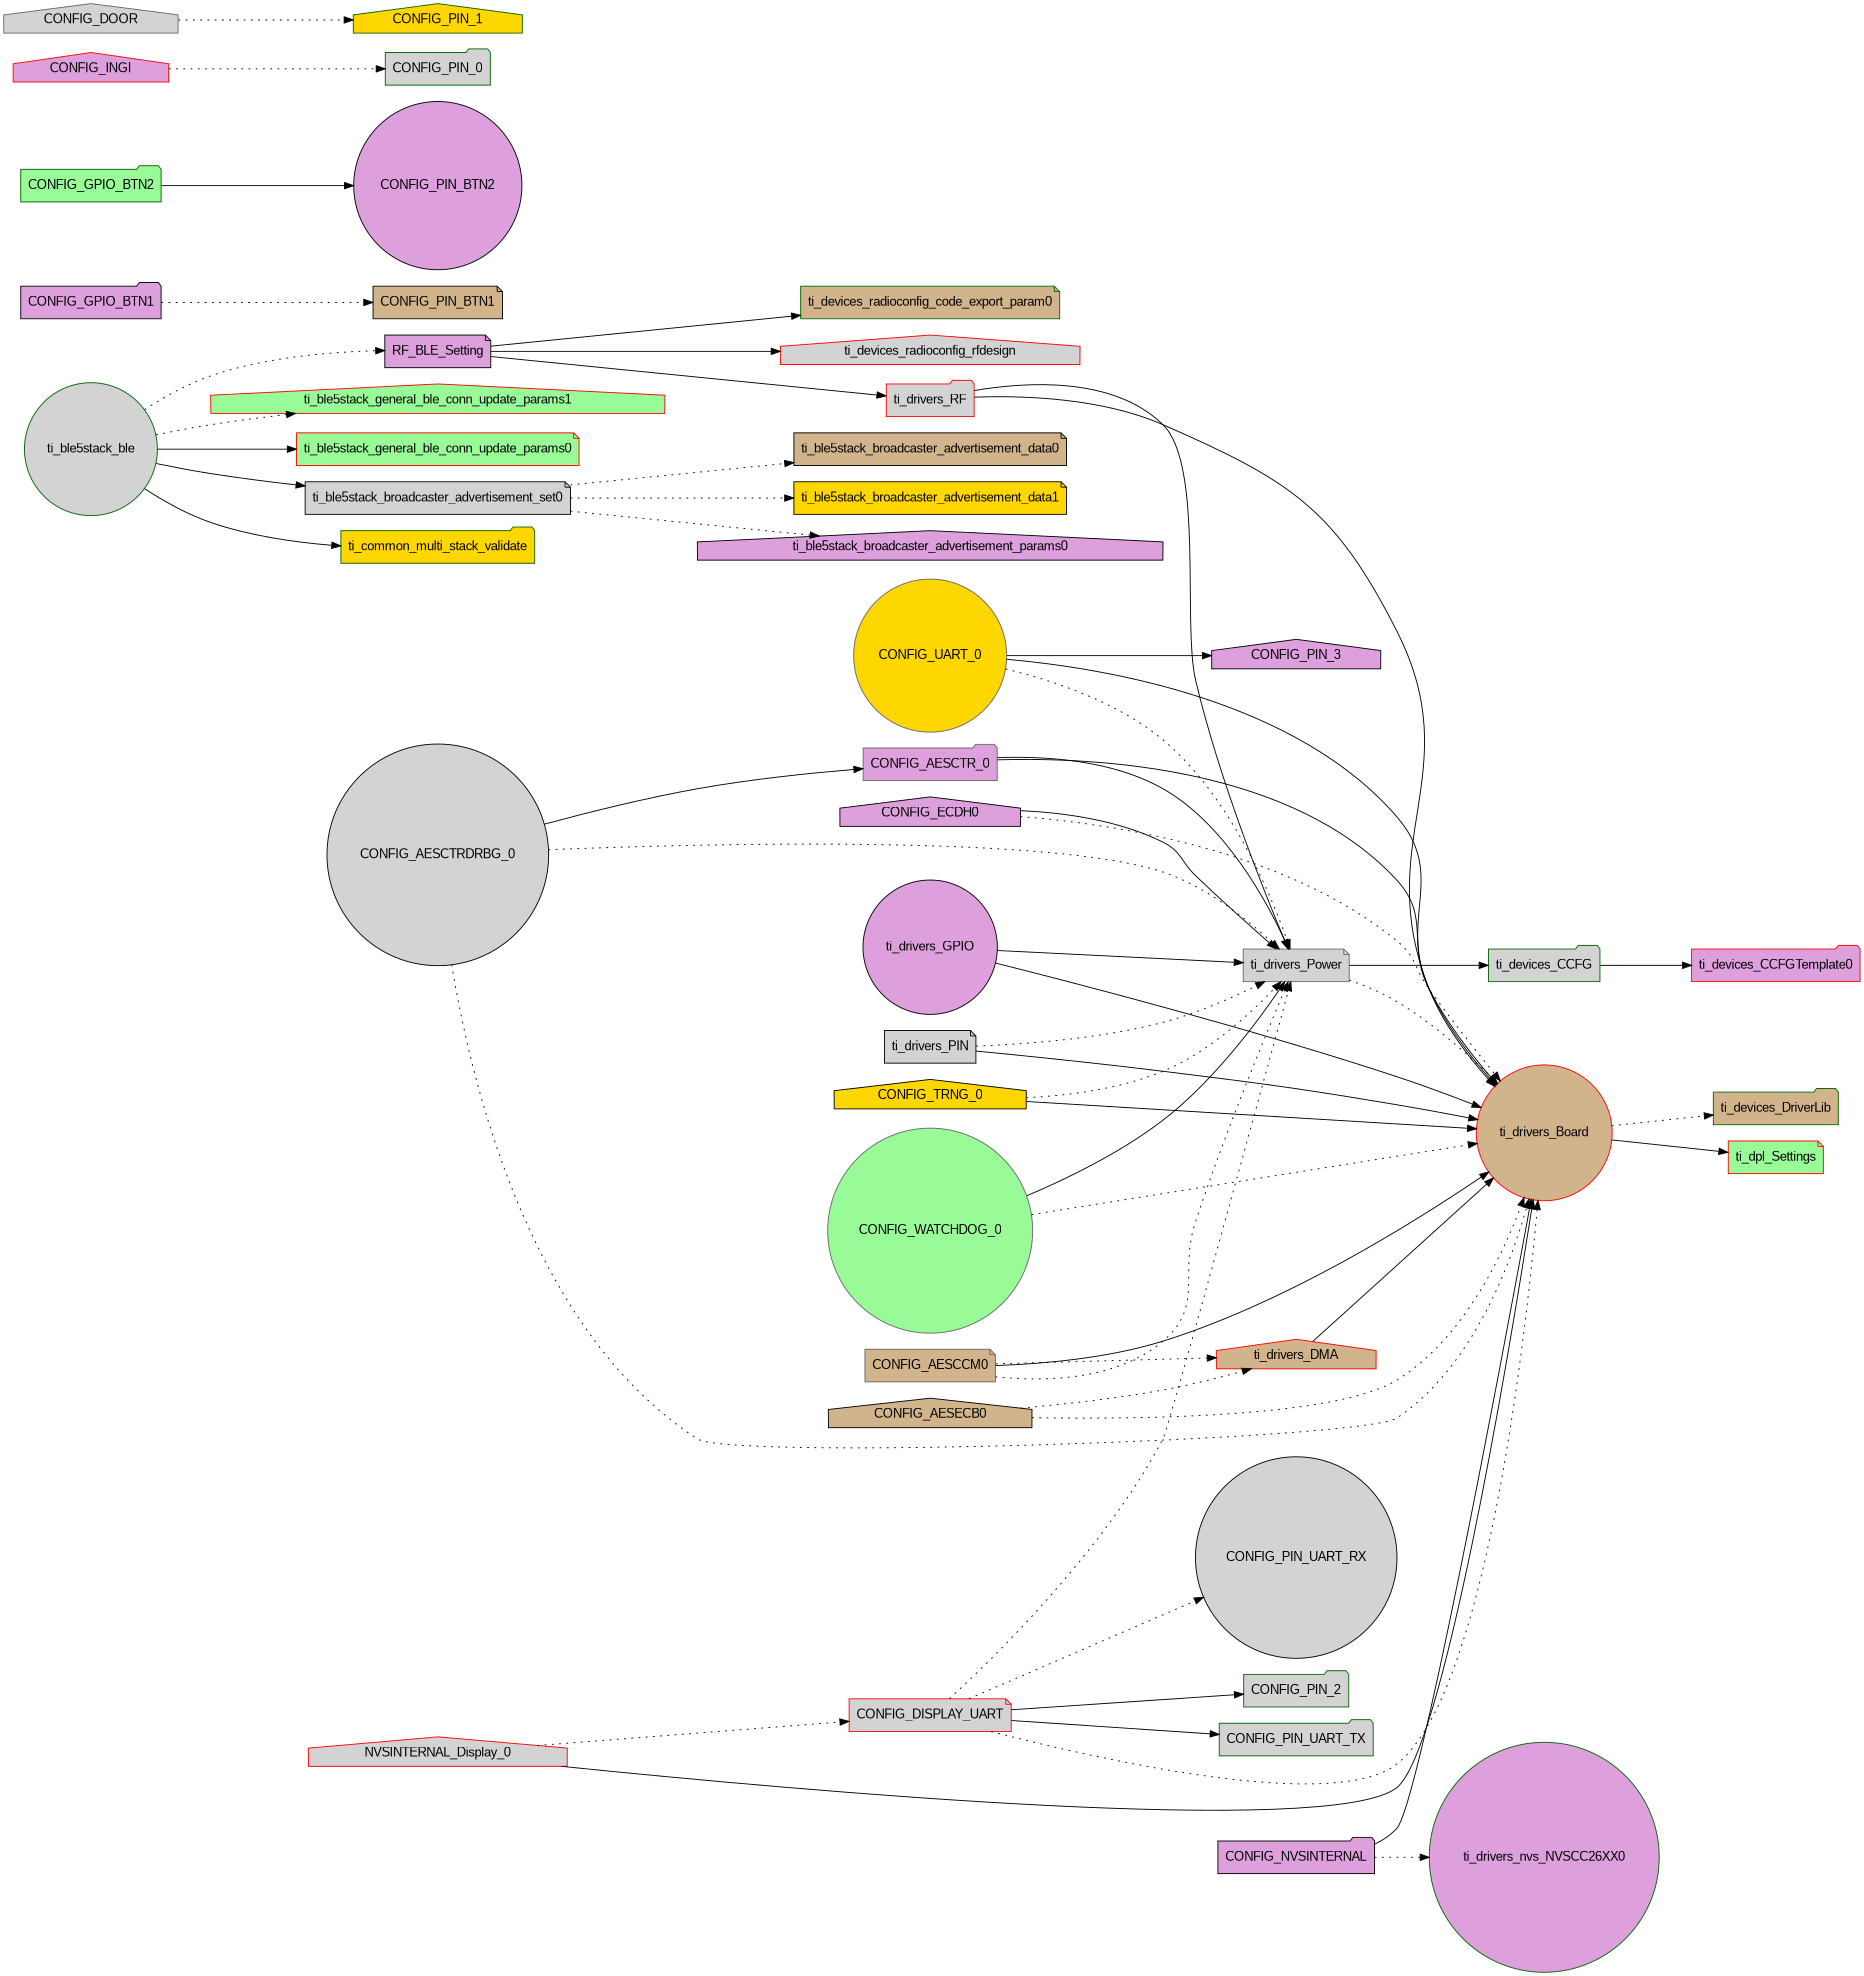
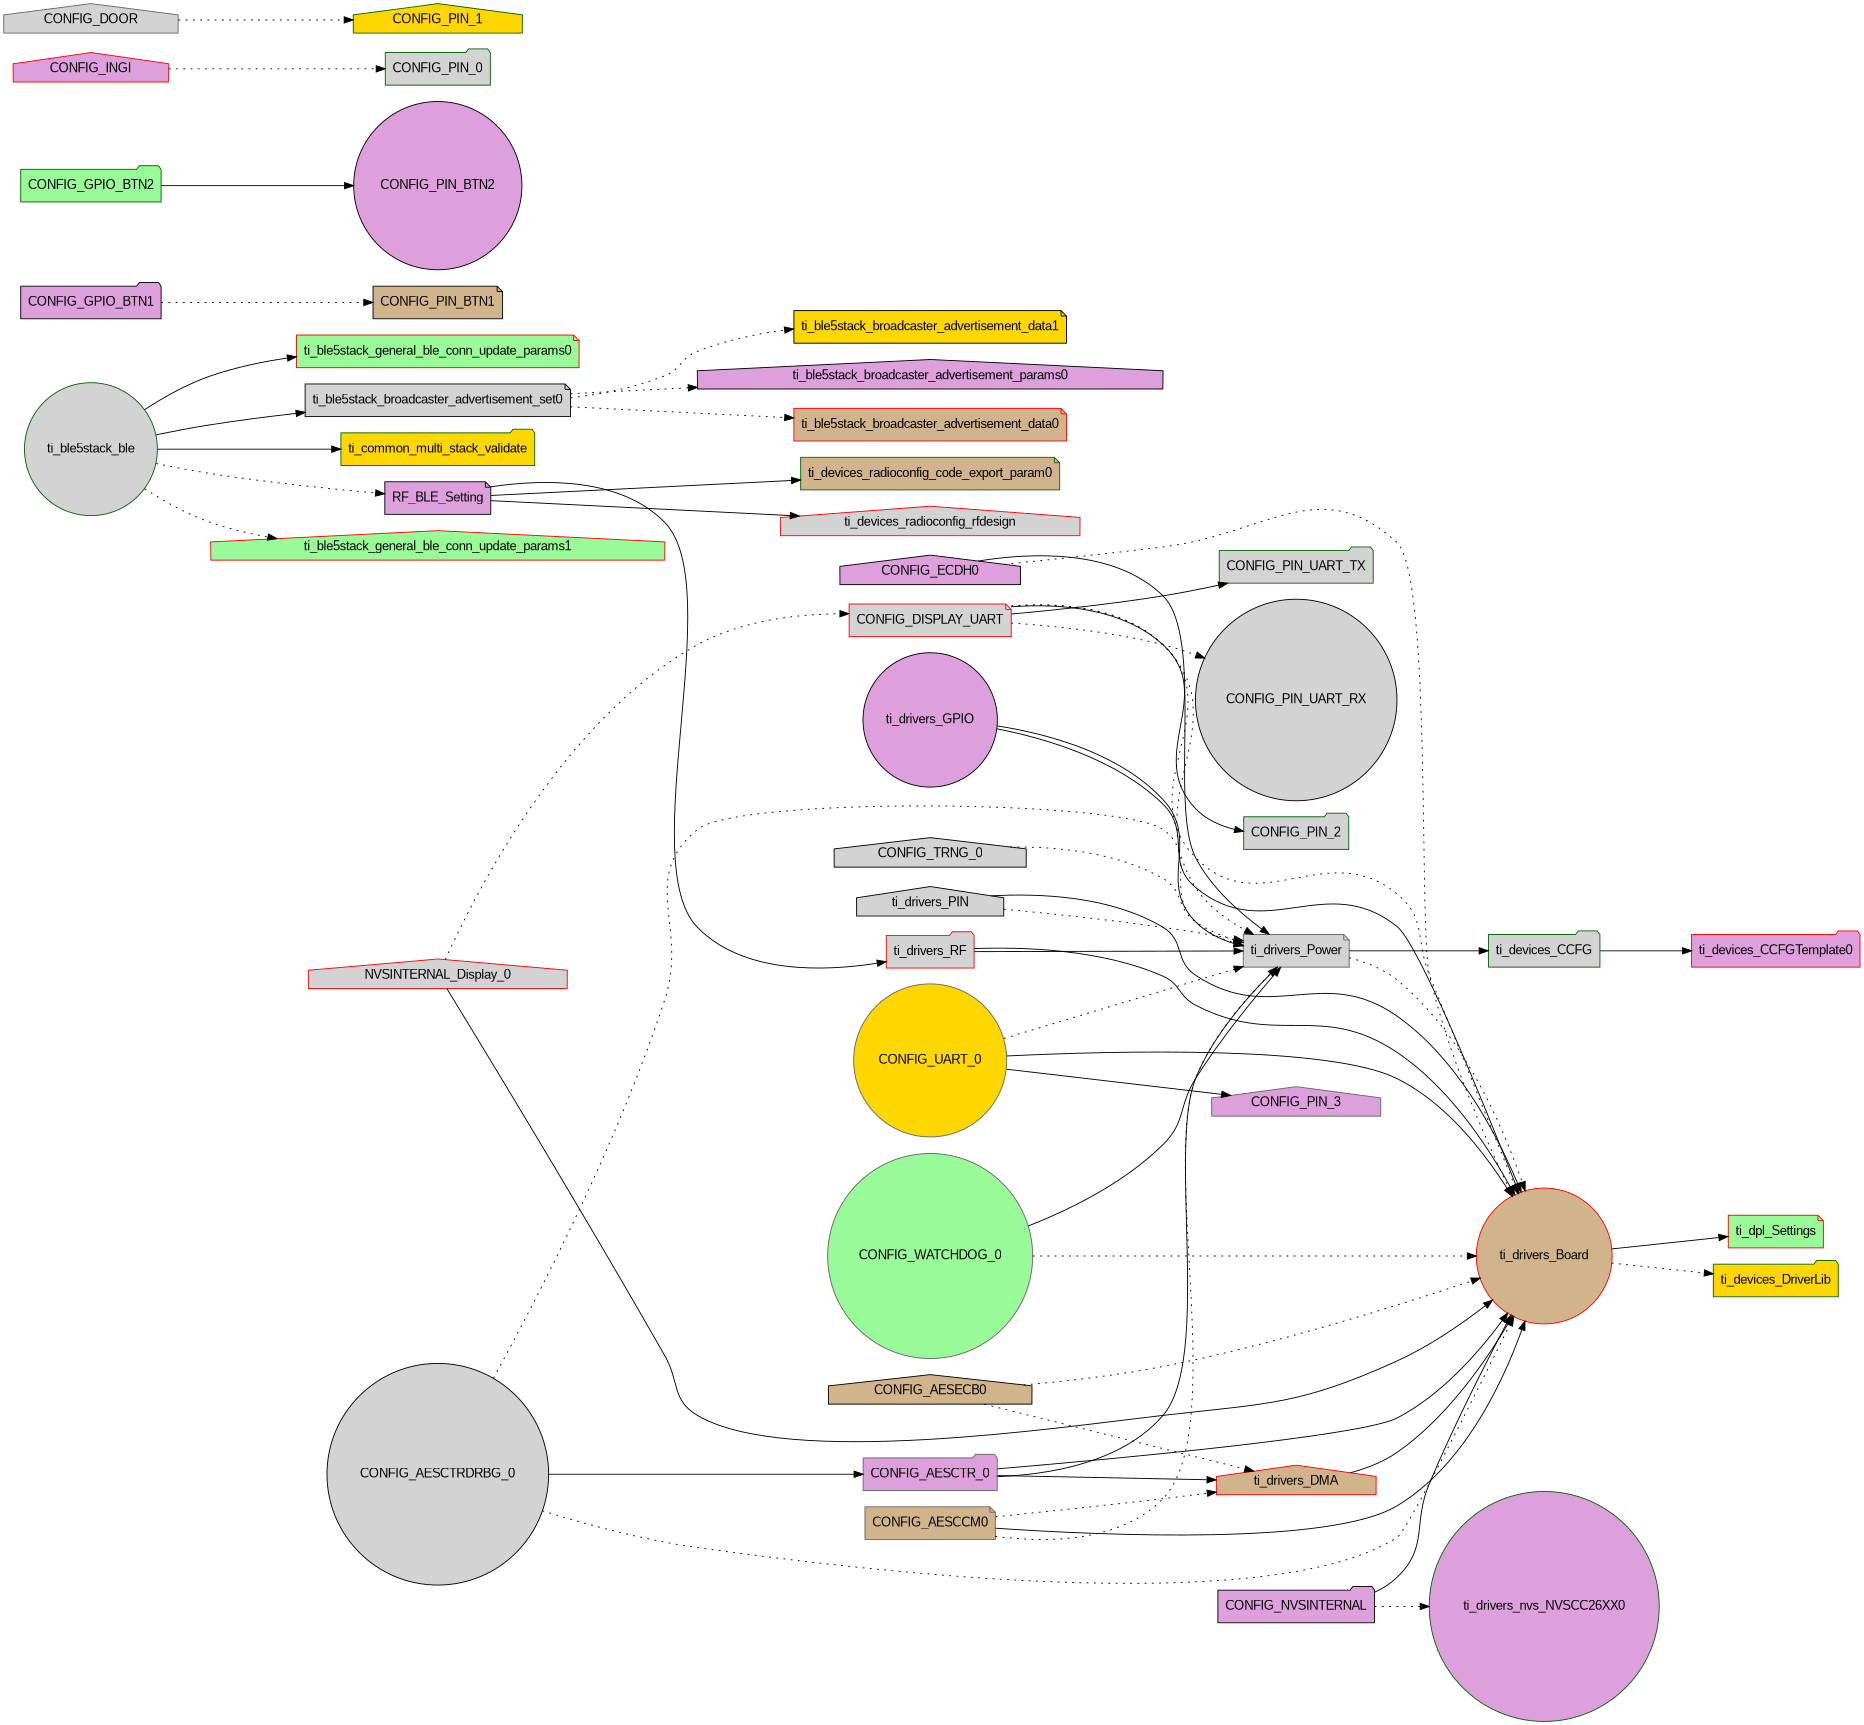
node "ti_ble5stack_broadcaster_advertisement_data0": color black -> red
node "CONFIG_PIN_3": color black -> gray40
node "ti_drivers_PIN": shape note -> house
node "CONFIG_TRNG_0": fillcolor gold -> lightgrey
node "ti_devices_DriverLib": fillcolor tan -> gold
edge "CONFIG_TRNG_0" -> "ti_drivers_Board": removed
edge "CONFIG_AESCTR_0" -> "ti_drivers_DMA": added
